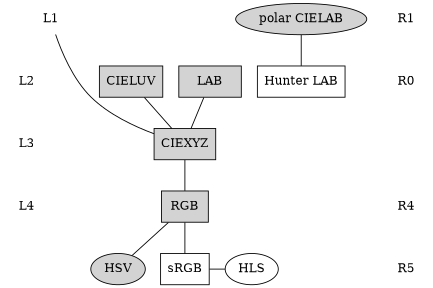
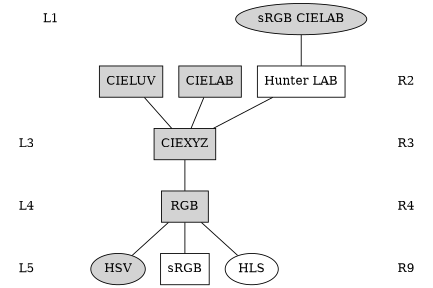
node "polar CIELAB": label "polar CIELAB" -> "sRGB CIELAB"
node "R1": removed
node "L2": removed
node "LAB": label "LAB" -> "CIELAB"
node "R0": label "R0" -> "R2"
edge "L1" -- "CIEXYZ": now "Hunter LAB" -- "CIEXYZ"
node "R3": added
node "L5": added
edge "sRGB" -- "HLS": now "RGB" -- "HLS"
node "R5": label "R5" -> "R9"
